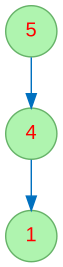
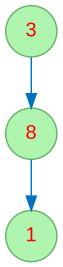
node "5": label "5" -> "3"
node "4": label "4" -> "8"
